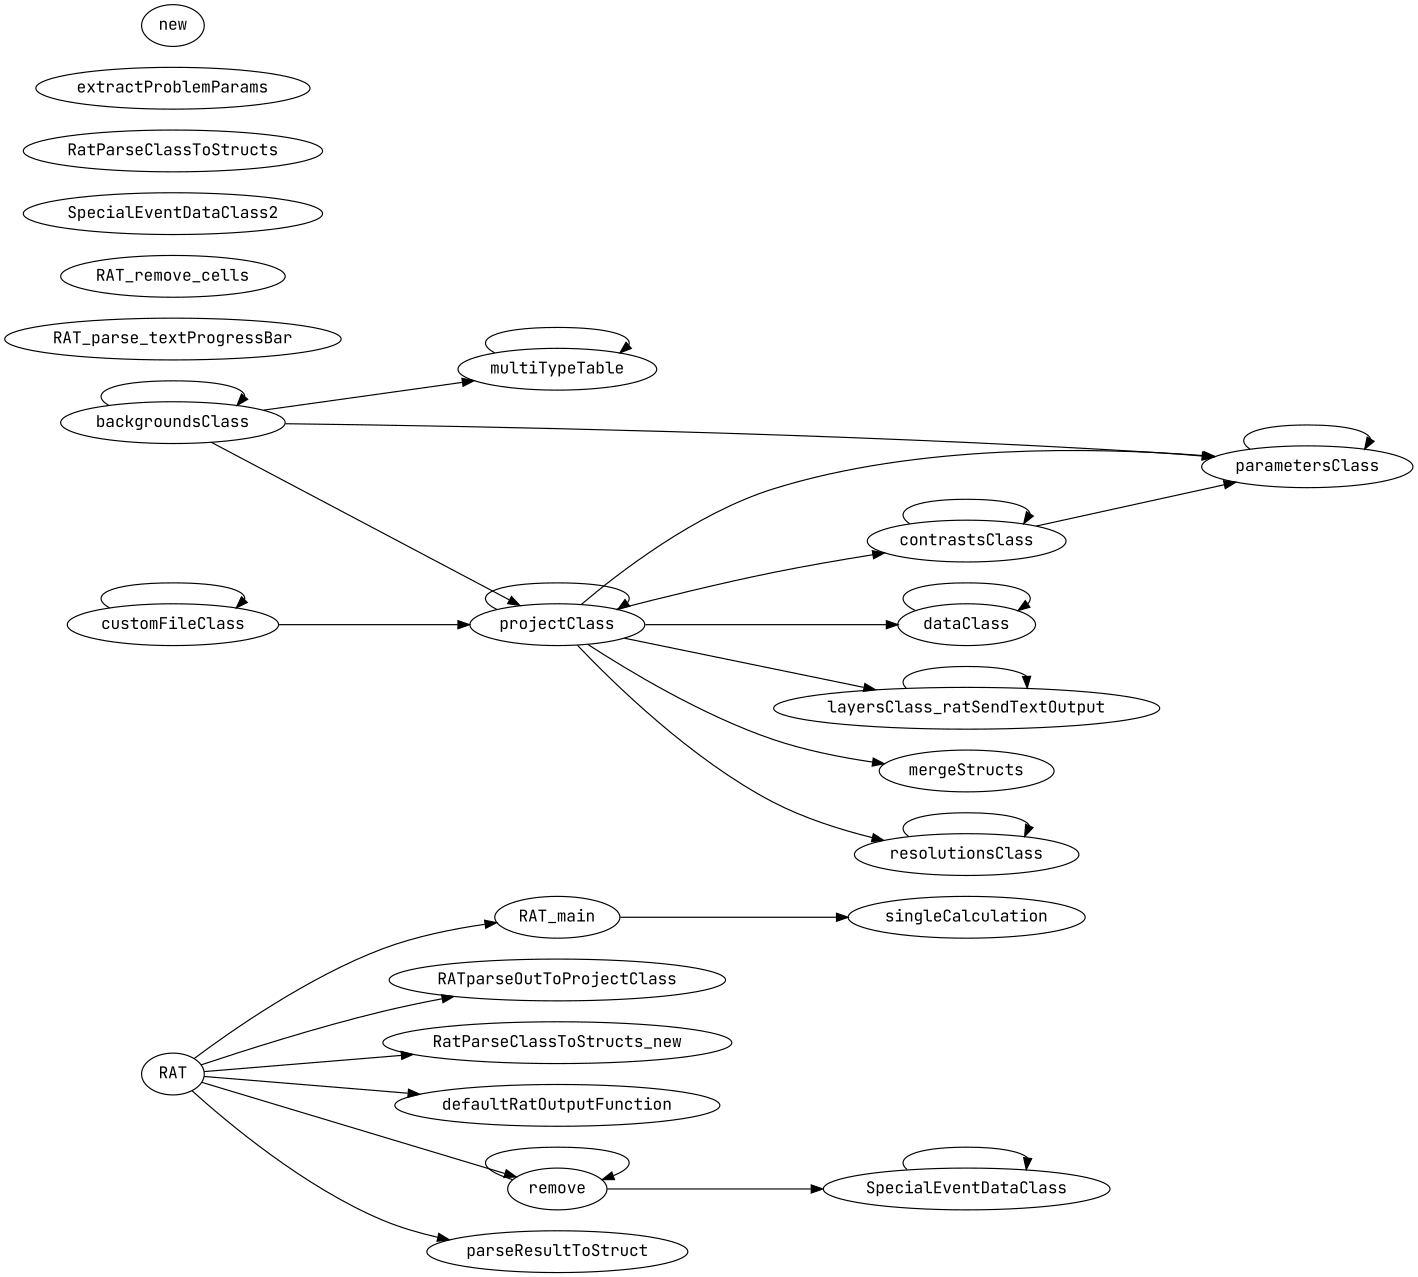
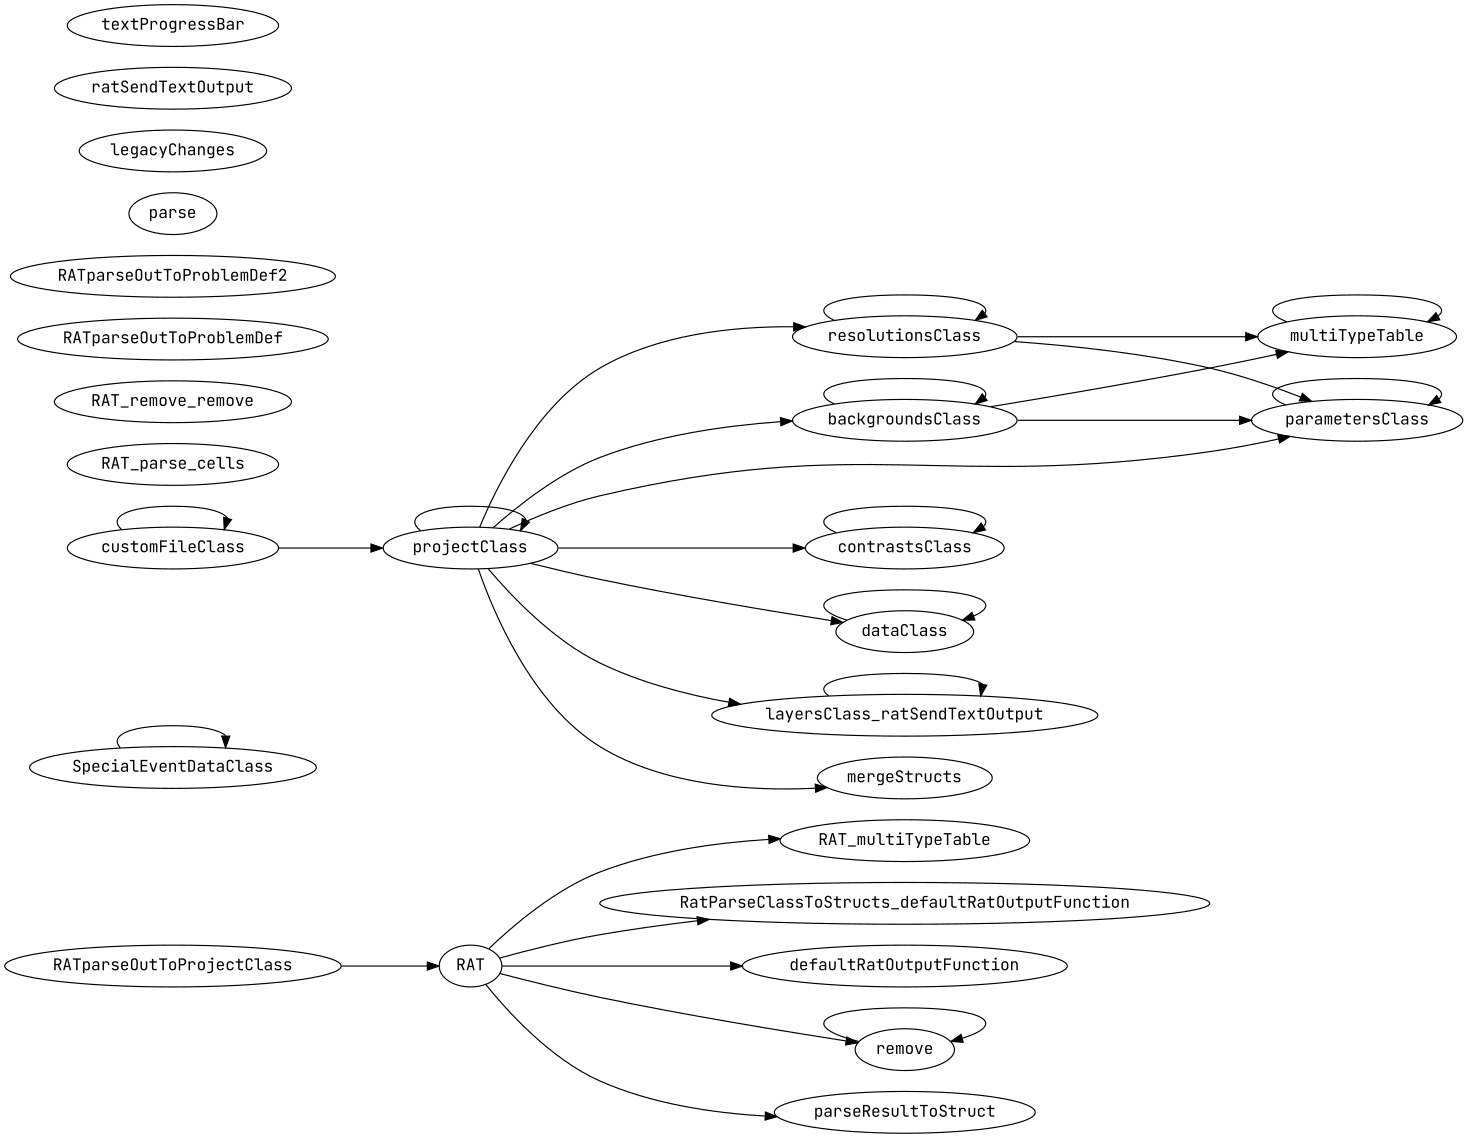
node "new": label "new" -> "textProgressBar"
node "extractProblemParams": label "extractProblemParams" -> "parse"
node "ratSendTextOutput": added
node "RatParseClassToStructs": removed
node "legacyChanges": added
node "SpecialEventDataClass2": label "SpecialEventDataClass2" -> "RATparseOutToProblemDef2"
node "RAT_remove_cells": label "RAT_remove_cells" -> "RAT_remove_remove"
edge "resolutionsClass" -> "multiTypeTable": added
node "RAT_parse_textProgressBar": label "RAT_parse_textProgressBar" -> "RAT_parse_cells"
node "RATparseOutToProblemDef": added
edge "contrastsClass" -> "parametersClass": now "resolutionsClass" -> "parametersClass"
edge "backgroundsClass" -> "projectClass": reversed
node "RAT_main": label "RAT_main" -> "RAT_multiTypeTable"
node "singleCalculation": removed
edge "RAT" -> "RATparseOutToProjectClass": reversed
node "RatParseClassToStructs_new": label "RatParseClassToStructs_new" -> "RatParseClassToStructs_defaultRatOutputFunction"
edge "remove" -> "SpecialEventDataClass": removed
